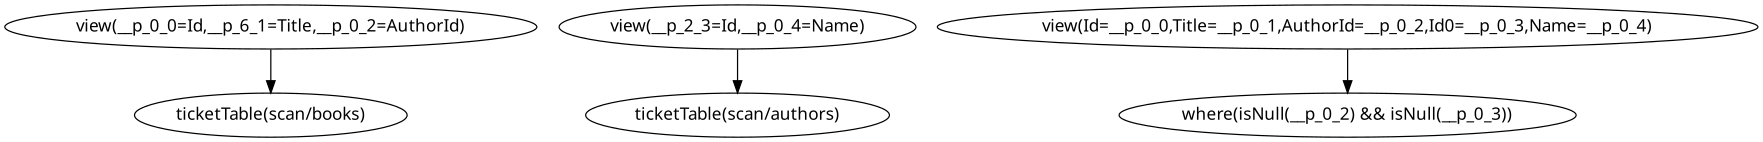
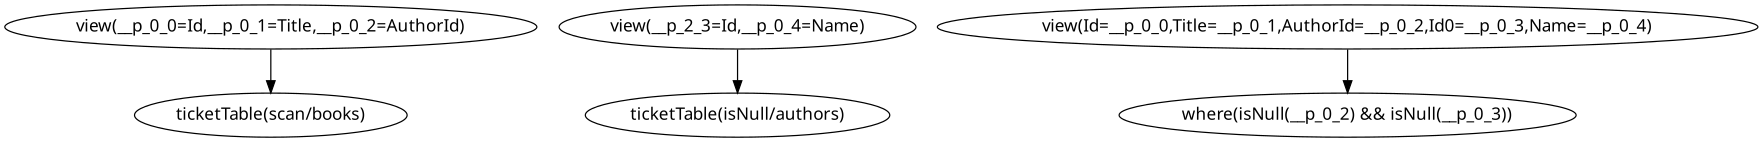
node "view(__p_0_0=Id,__p_6_1=Title,__p_0_2=AuthorId)": label "view(__p_0_0=Id,__p_6_1=Title,__p_0_2=AuthorId)" -> "view(__p_0_0=Id,__p_0_1=Title,__p_0_2=AuthorId)"
node "ticketTable(scan/authors)": label "ticketTable(scan/authors)" -> "ticketTable(isNull/authors)"
